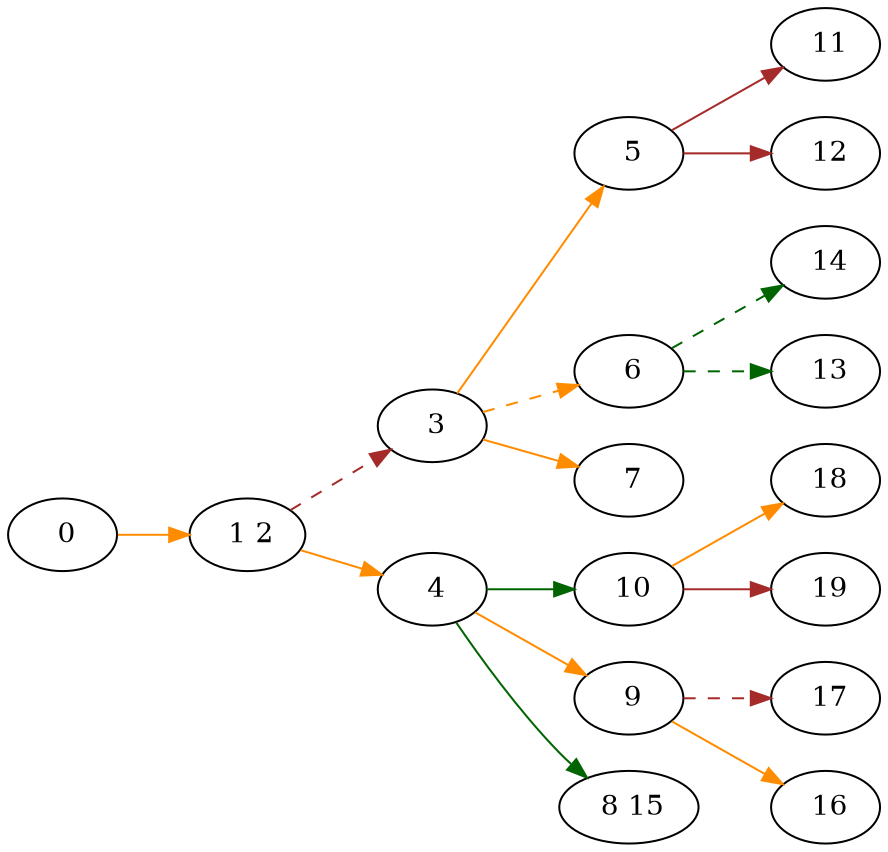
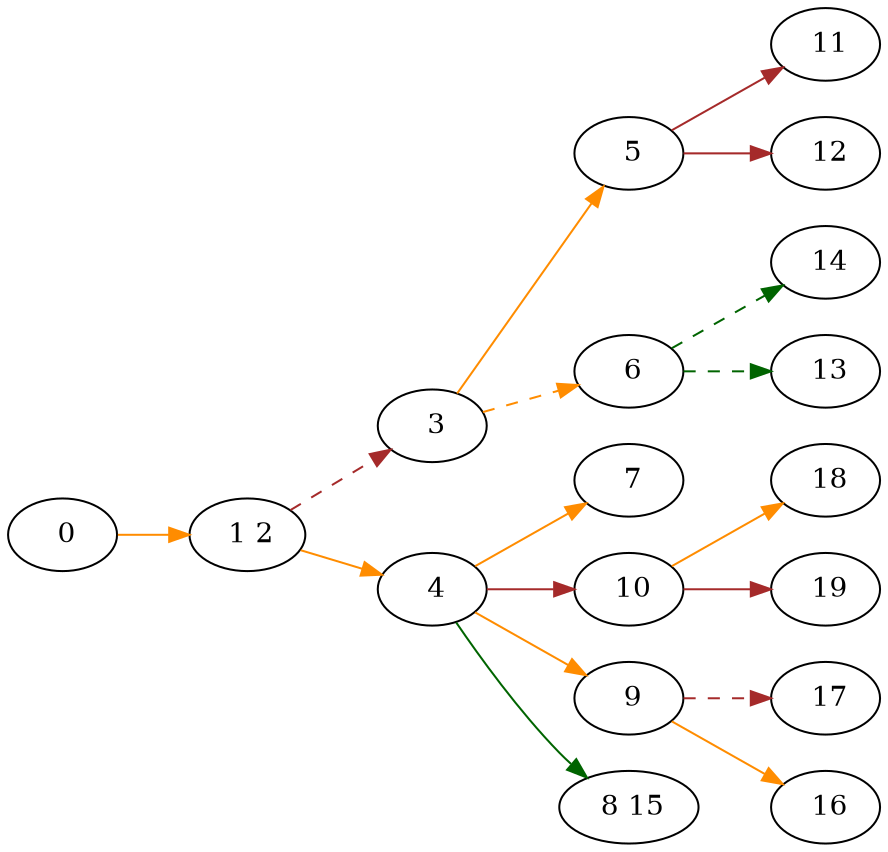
edge "3" -> "7": now "4" -> "7"
edge "4" -> "10": color darkgreen -> brown
